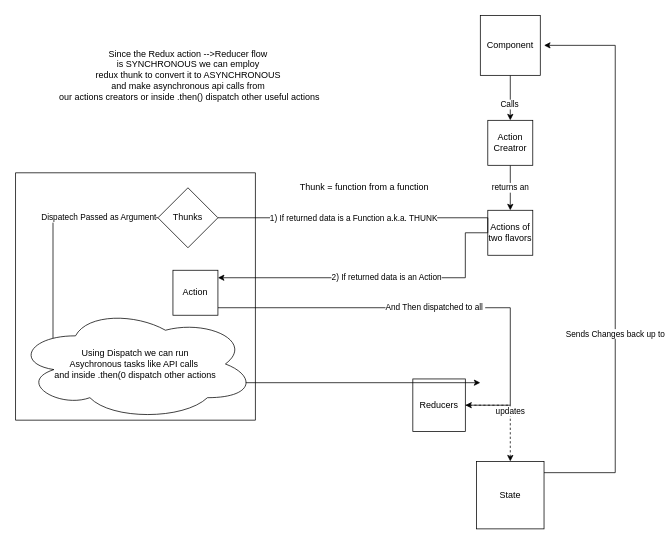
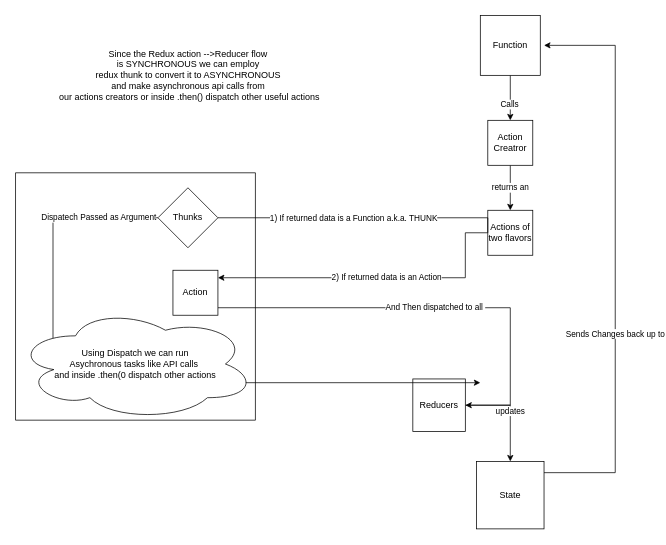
node "Component": label "Component" -> "Function"
node "Thunk = function from a function": removed
edge "Reducers" -> "State": style dashed -> solid
